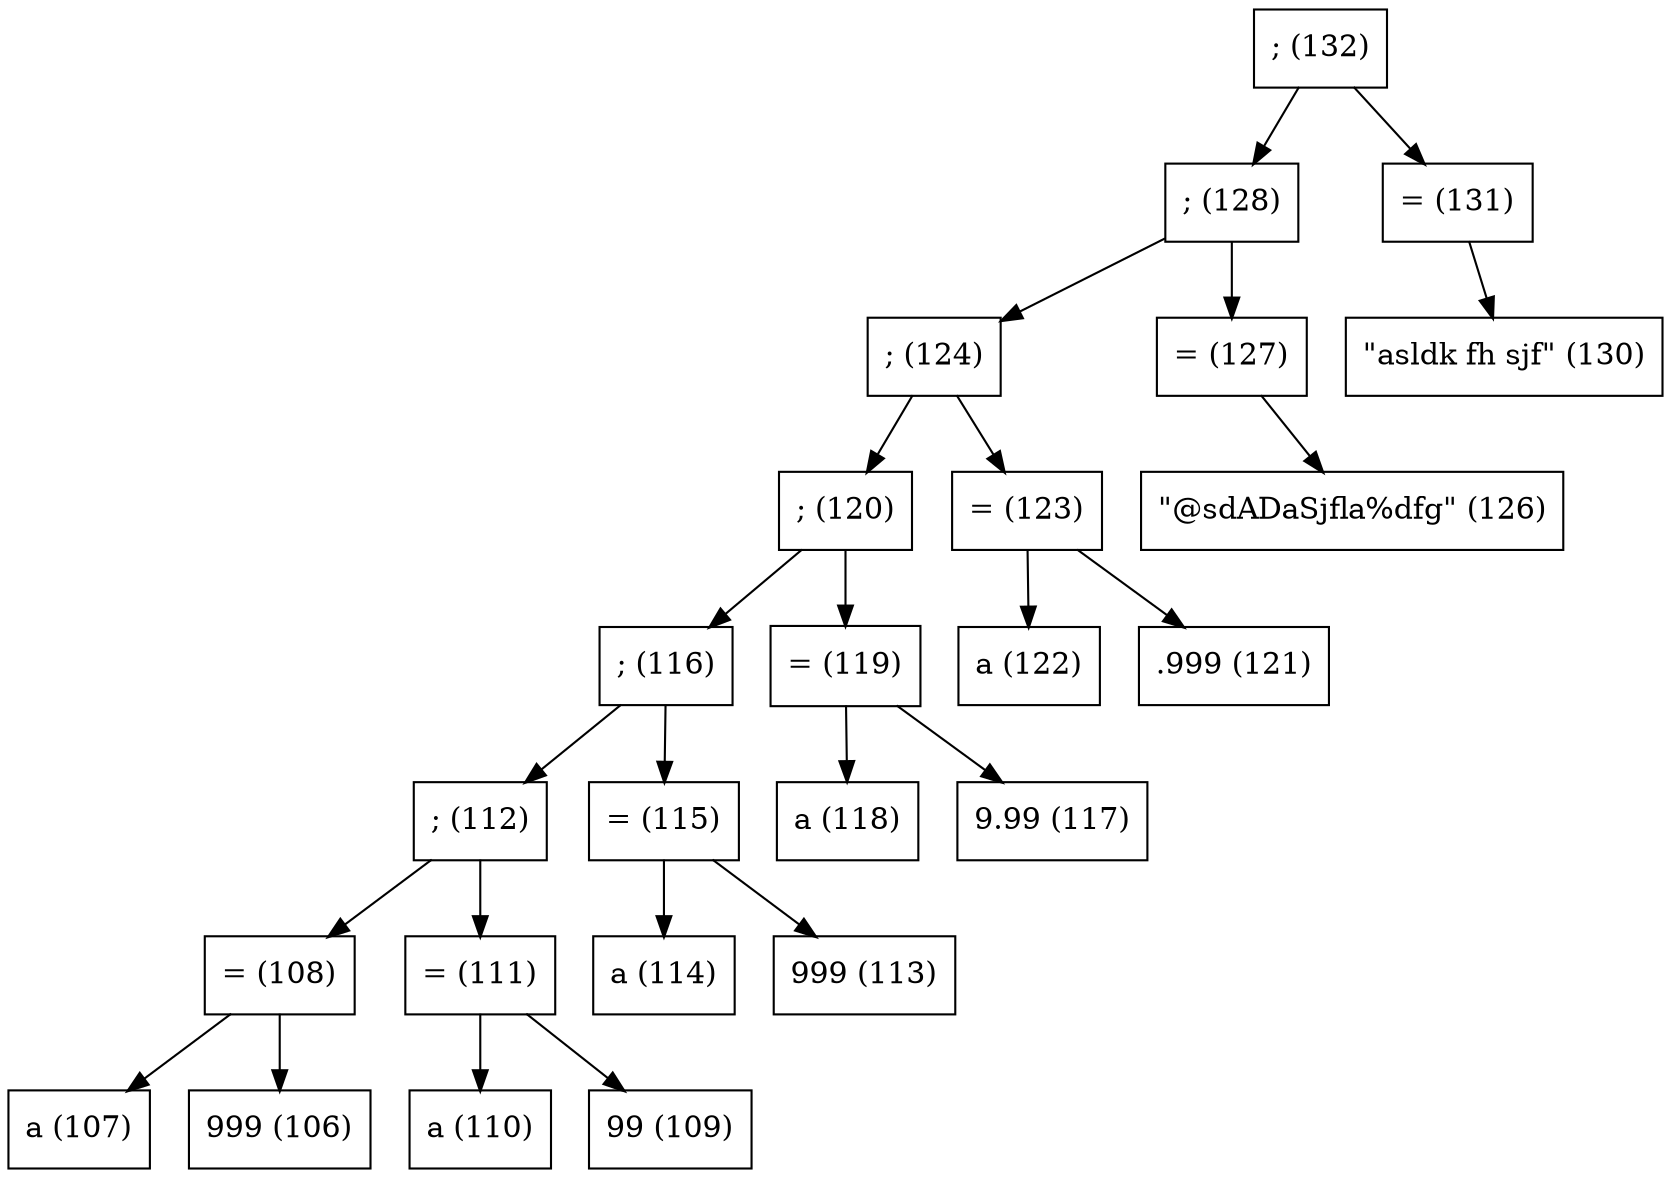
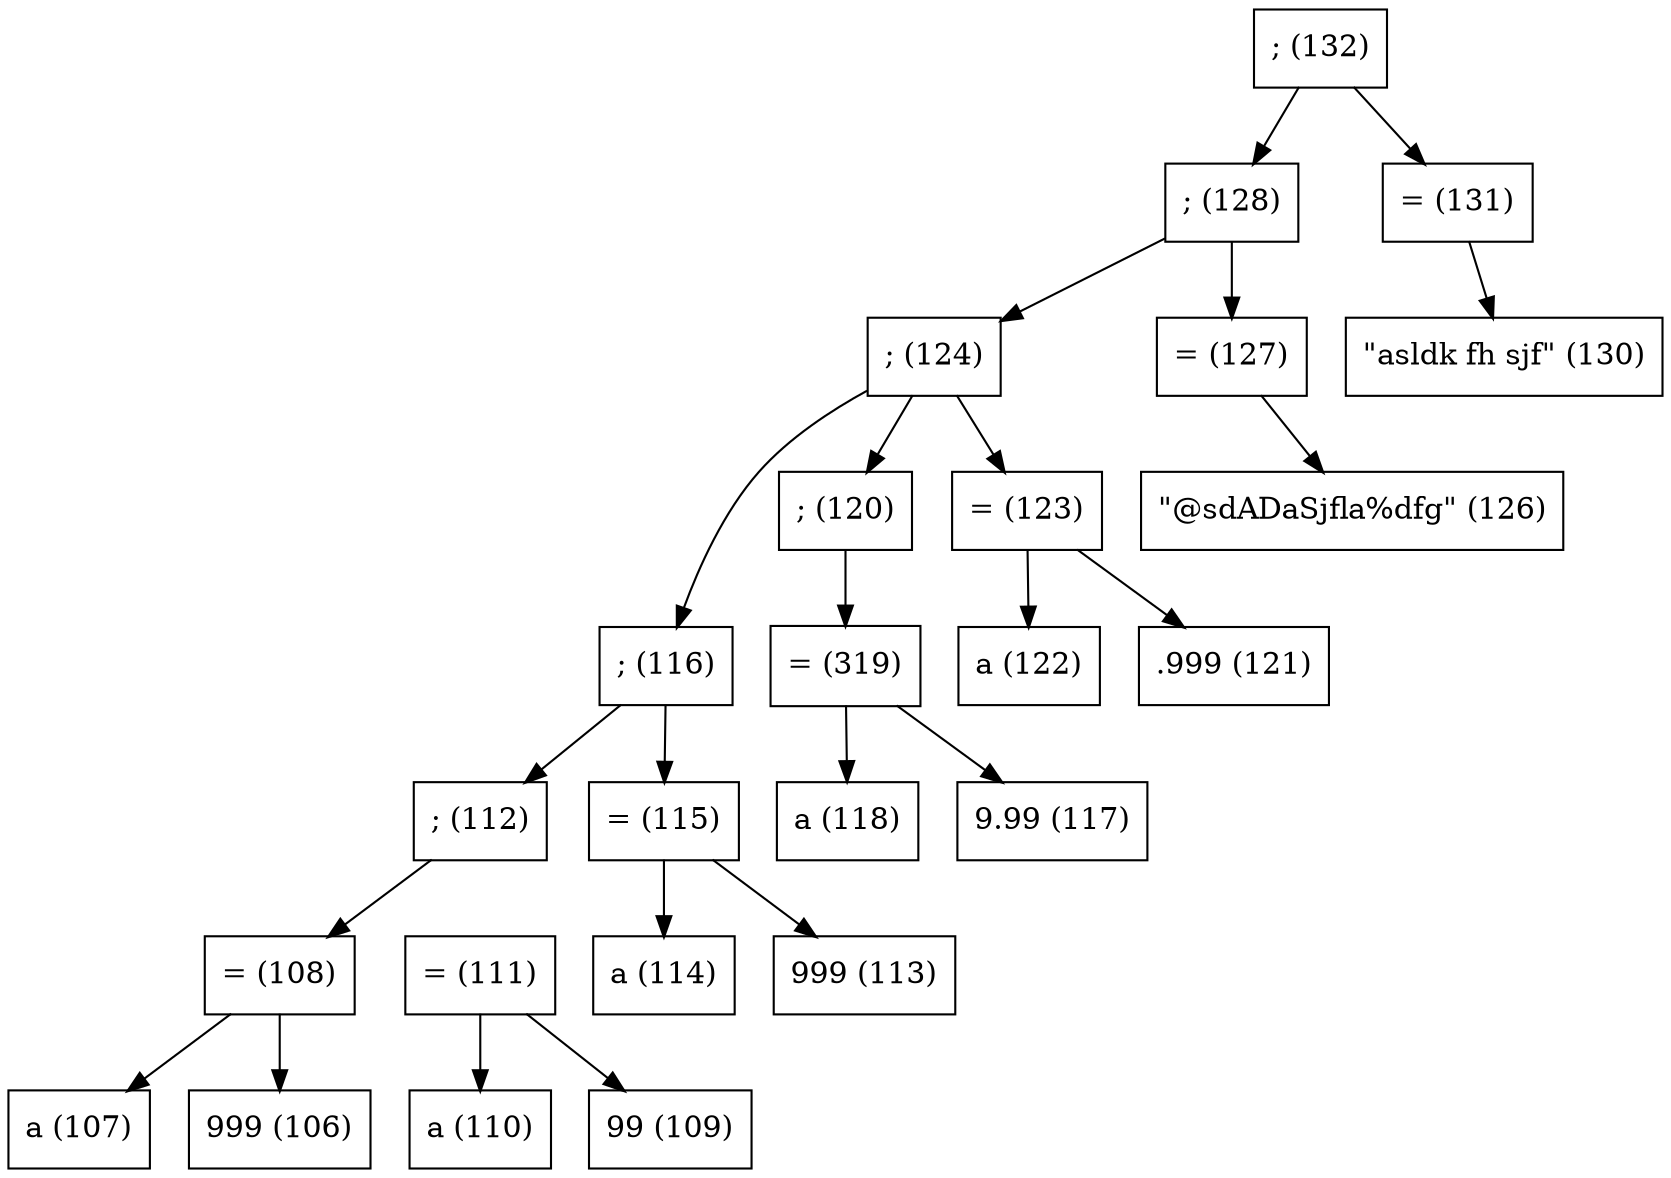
edge "; (120)" -> "; (116)": now "; (124)" -> "; (116)"
node "= (119)": label "= (119)" -> "= (319)"
edge "; (112)" -> "= (111)": removed
